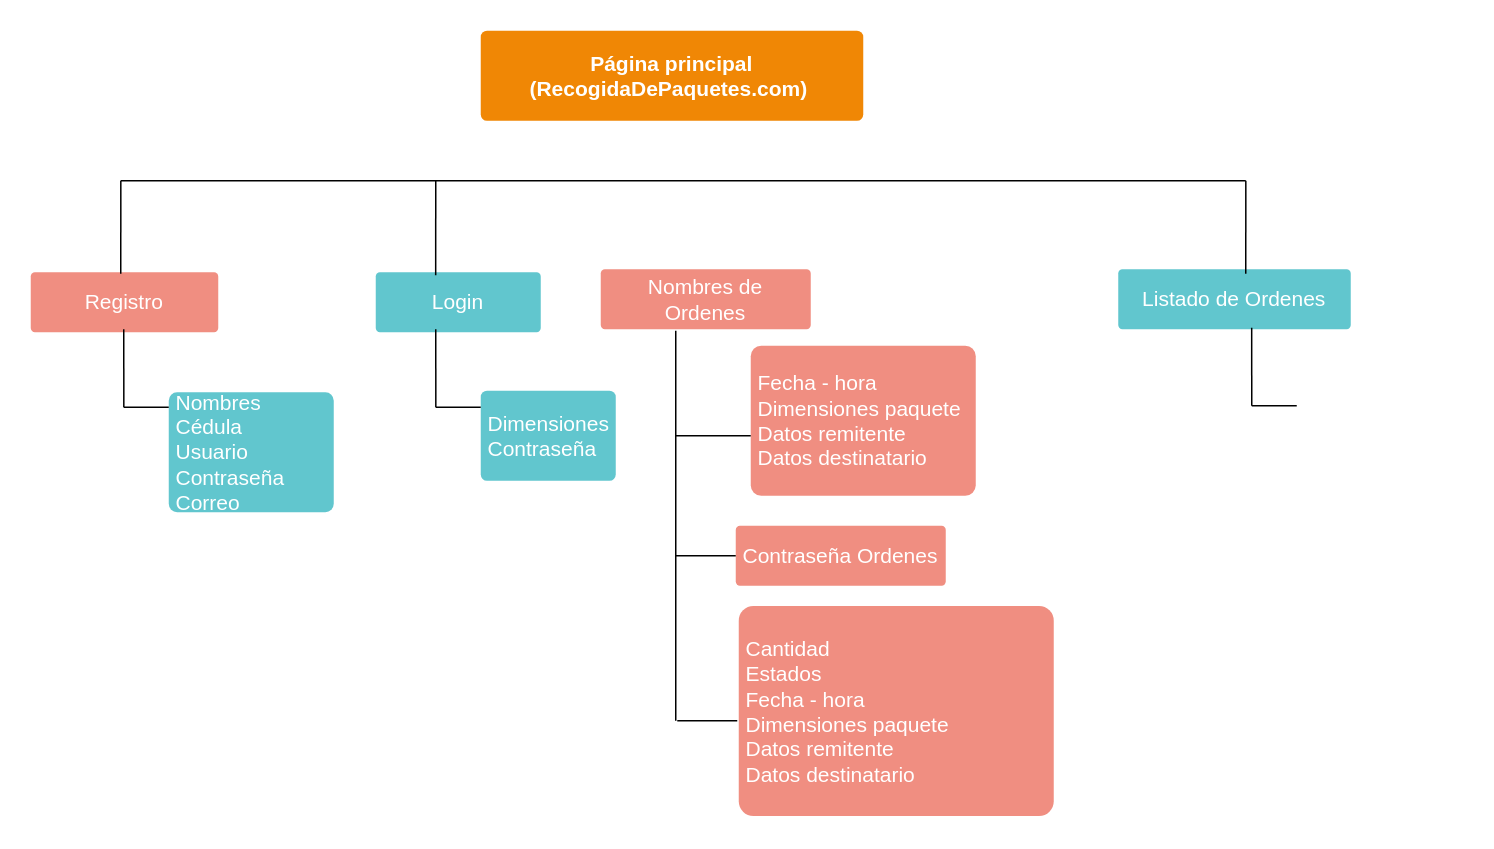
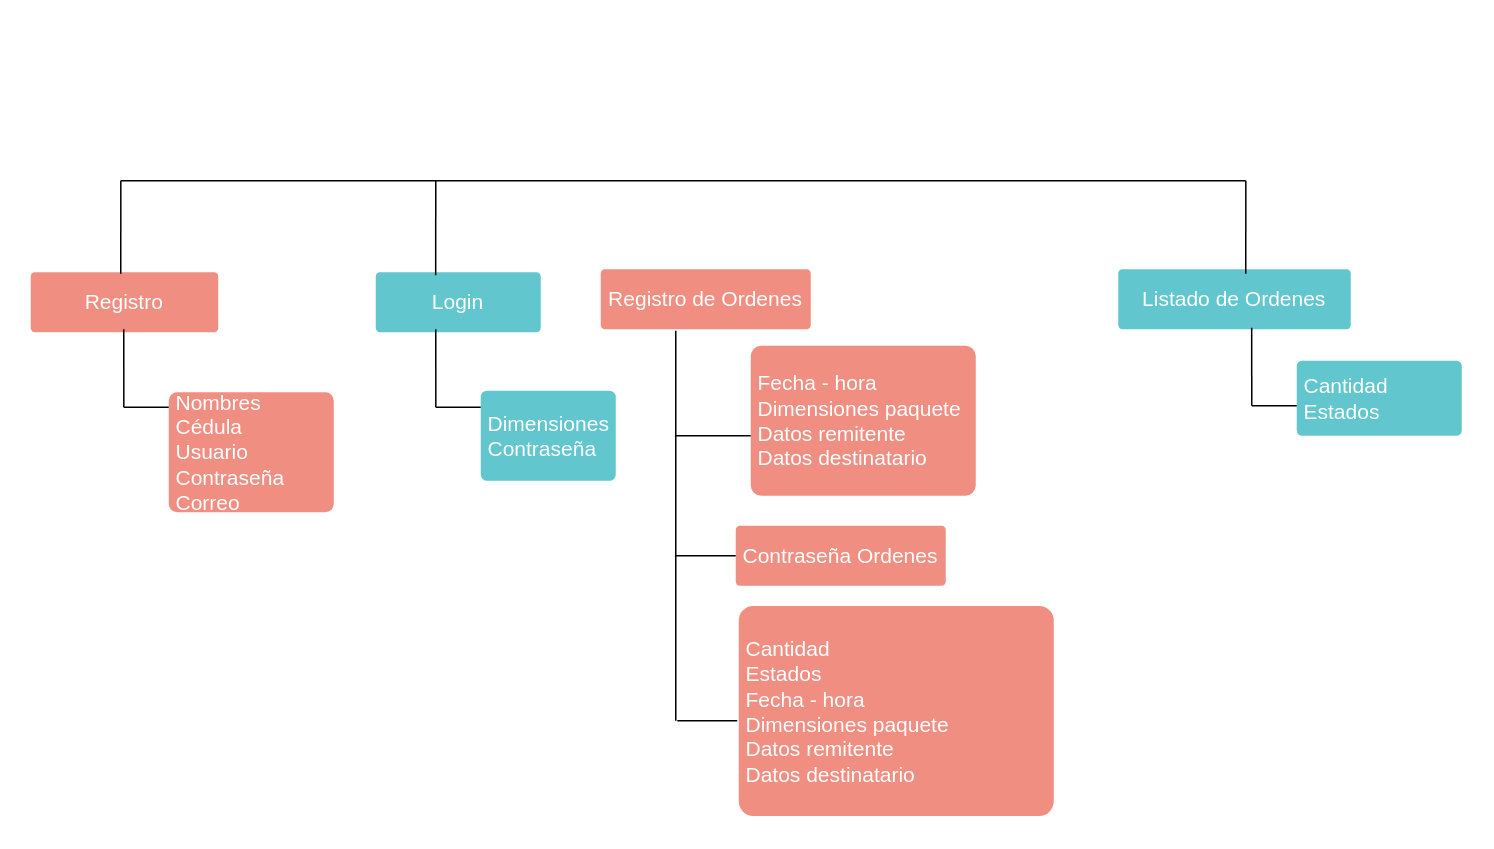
node "Página principal (RecogidaDePaquetes.com)": removed
node "Nombres de Ordenes": label "Nombres de Ordenes" -> "Registro de Ordenes"
node "Cantidad Estados": fillcolor #ffffff -> #61c6ce
node "Nombres Cédula Usuario Contraseña Correo": fillcolor #61c6ce -> #f08e81
